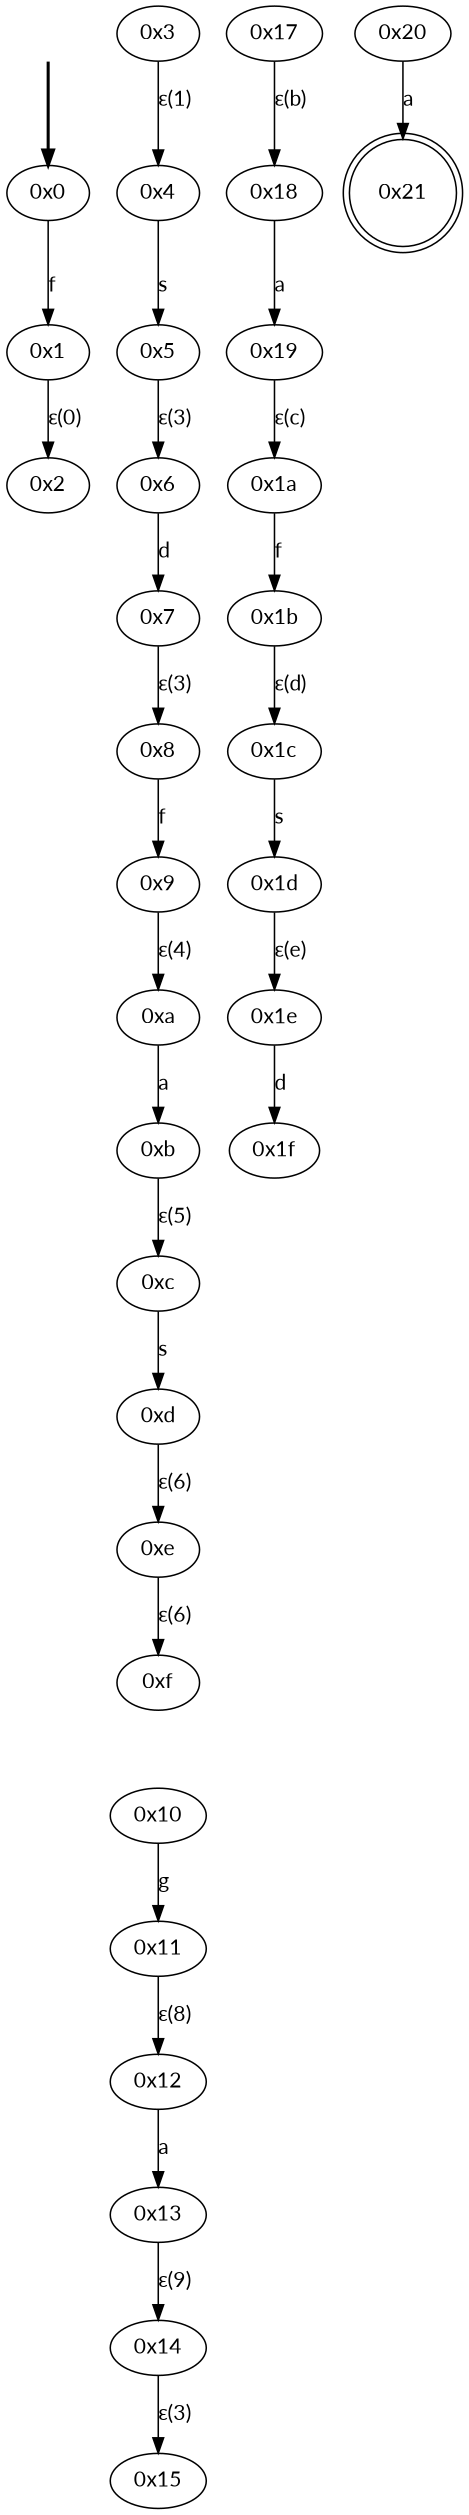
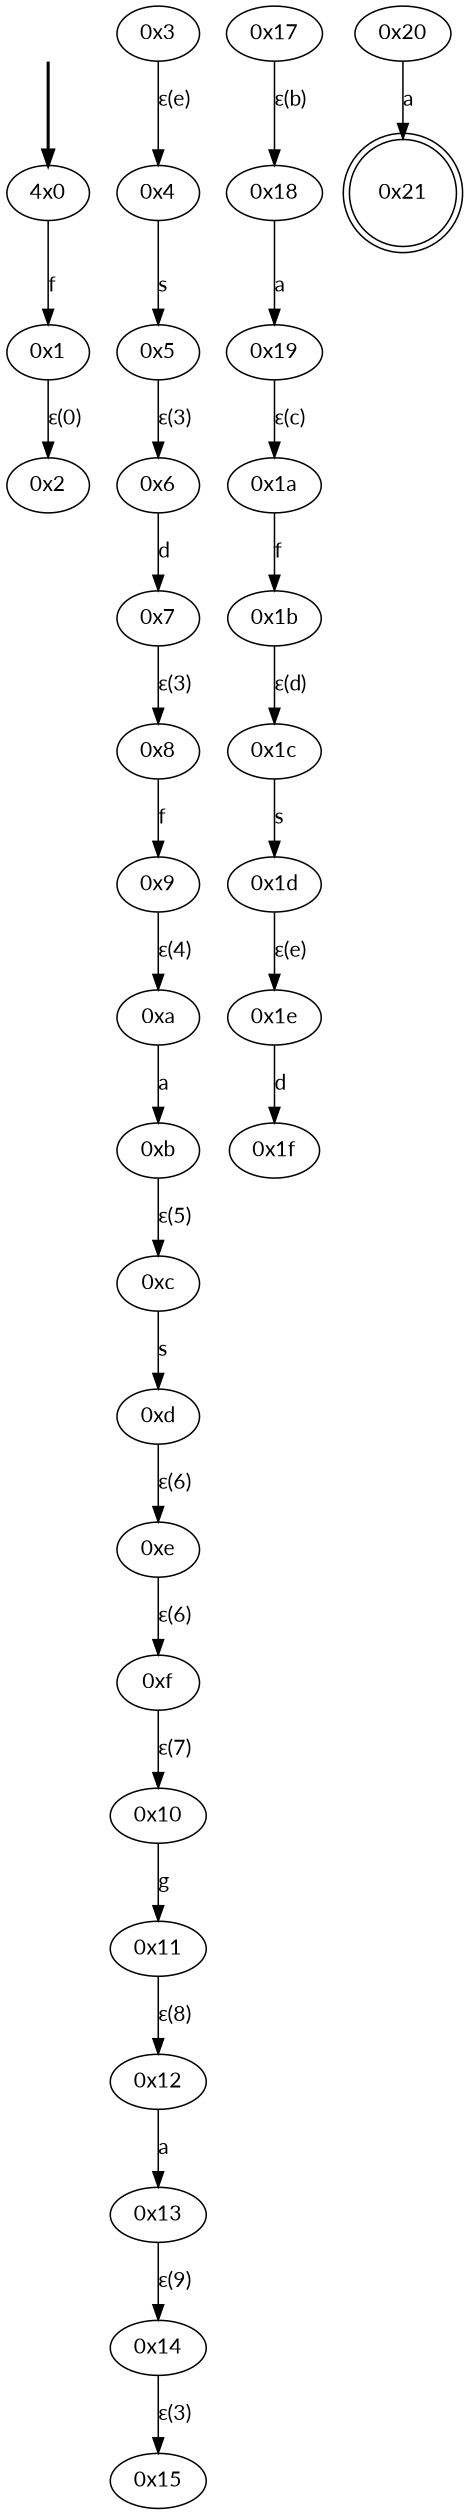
edge "0x3" -> "0x4": label "ε(1)" -> "ε(e)"
node "0x0": label "0x0" -> "4x0"
edge "0xf" -> "0x10": added, label "ε(7)"
